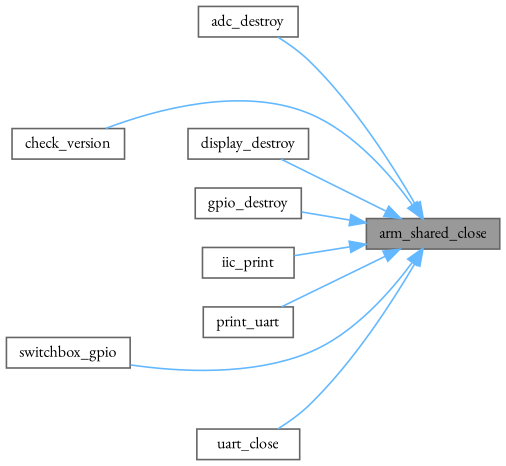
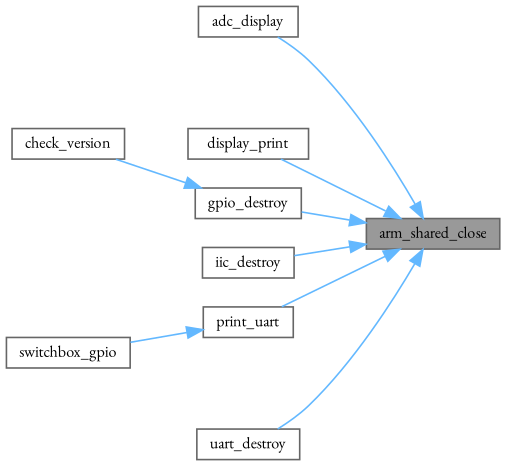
node "adc_destroy": label "adc_destroy" -> "adc_display"
edge "check_version" -> "arm_shared_close": now "check_version" -> "gpio_destroy"
node "display_destroy": label "display_destroy" -> "display_print"
node "iic_print": label "iic_print" -> "iic_destroy"
edge "switchbox_gpio" -> "arm_shared_close": now "switchbox_gpio" -> "print_uart"
node "uart_close": label "uart_close" -> "uart_destroy"
